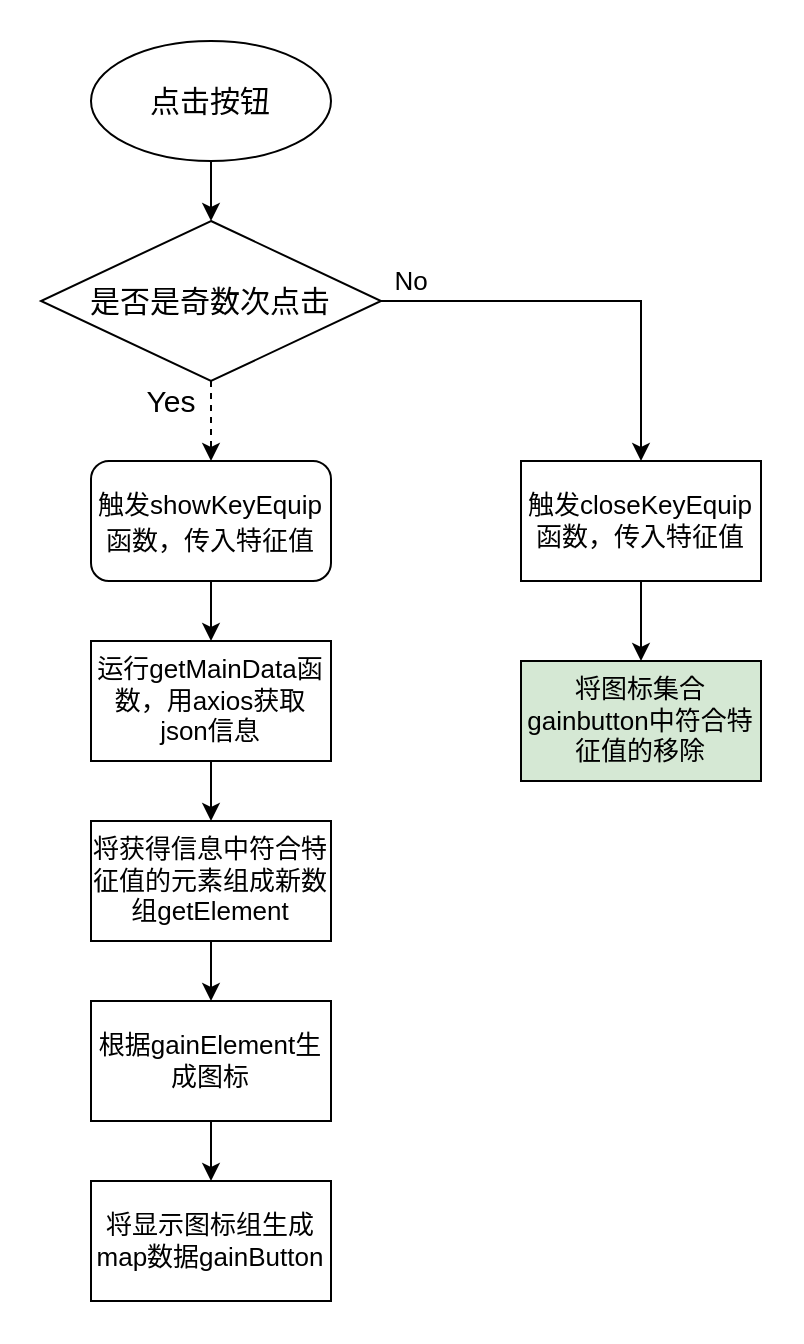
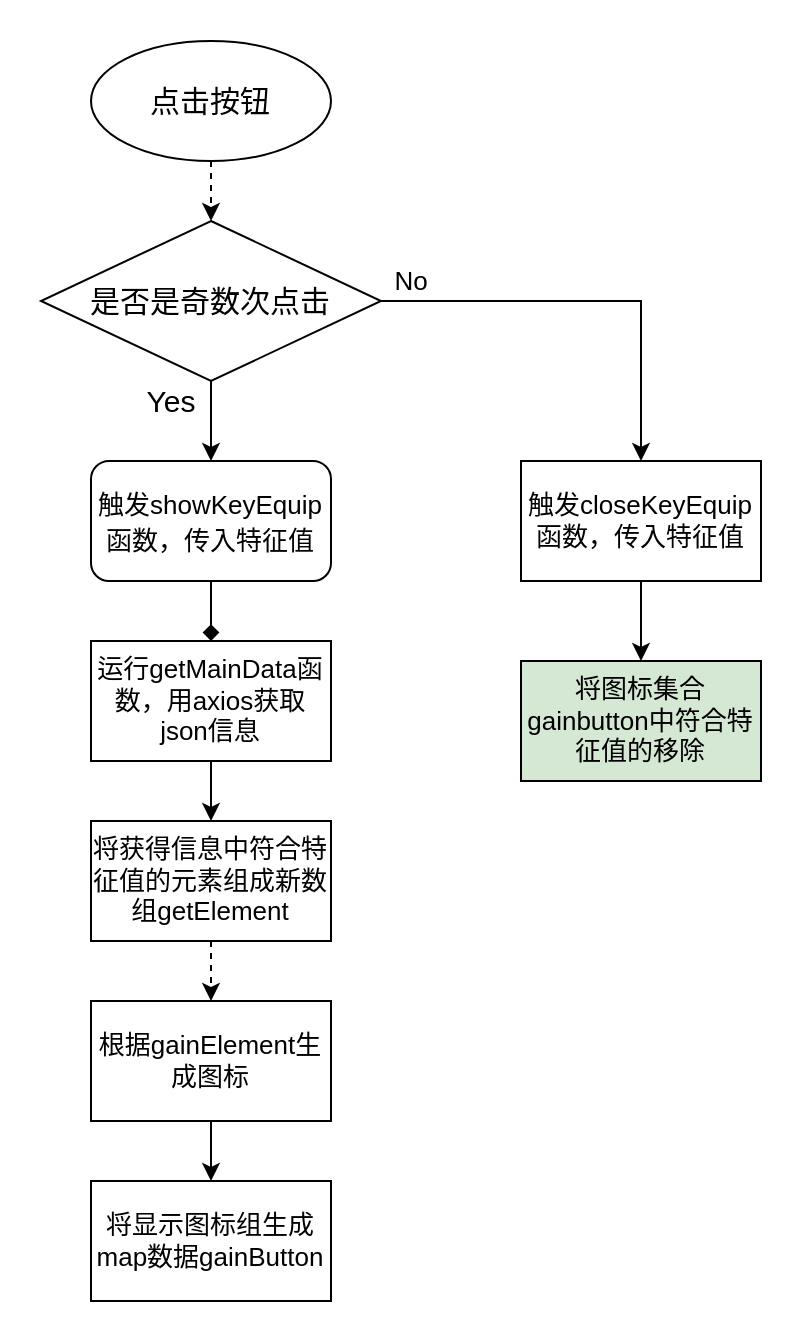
edge "点击按钮" -> "是否是奇数次点击": style solid -> dashed
edge "是否是奇数次点击" -> "触发showKeyEquip函数，传入特征值": style dashed -> solid
edge "触发showKeyEquip函数，传入特征值" -> "运行getMainData函数，用axios获取json信息": arrowhead classic -> diamond
edge "将获得信息中符合特征值的元素组成新数组getElement" -> "根据gainElement生成图标": style solid -> dashed
